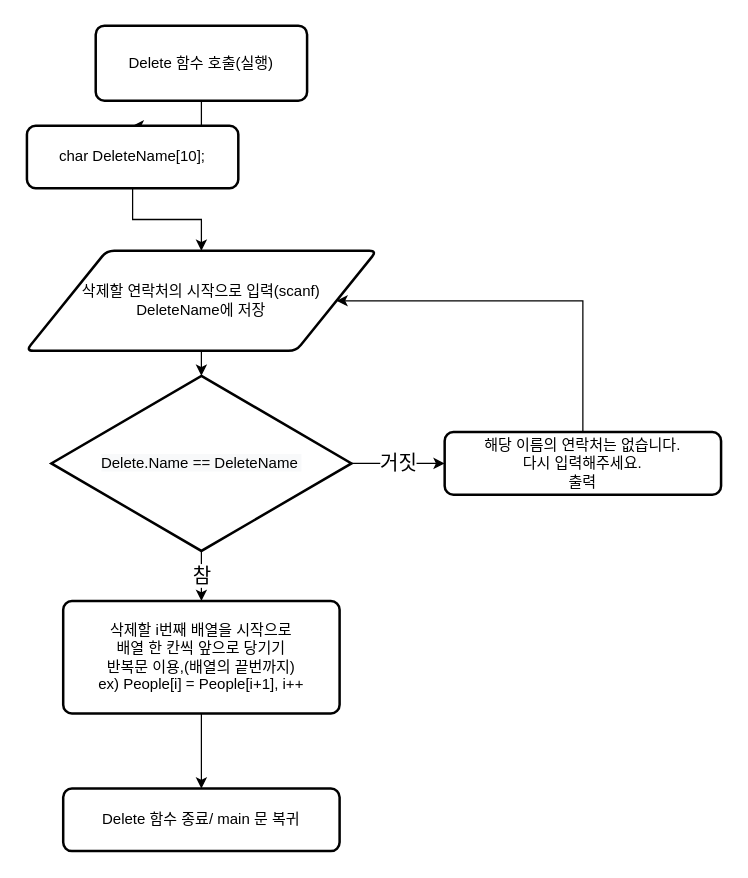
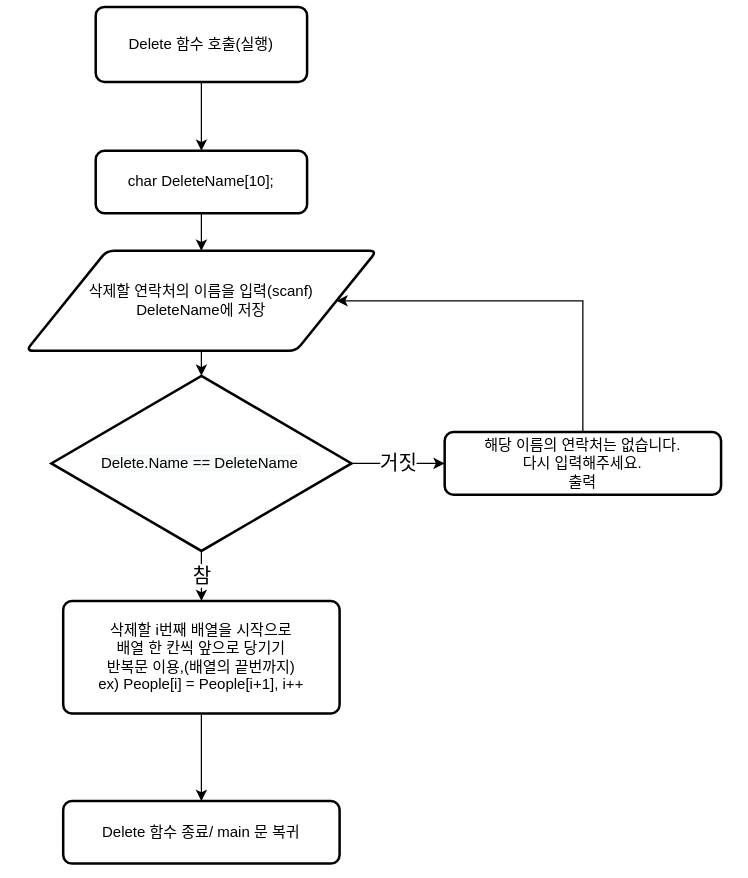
node "Delete 함수 호출(실행)": moved (201, 63) -> (201, 44)
node "char DeleteName[10];": moved (133, 157) -> (201, 182)
node "삭제할 연락처의 시작으로 입력(scanf) DeleteName에 저장": label "삭제할 연락처의 시작으로 입력(scanf) DeleteName에 저장" -> "삭제할 연락처의 이름을 입력(scanf) DeleteName에 저장"
node "Delete 함수 종료/ main 문 복귀": moved (201, 819) -> (201, 832)
